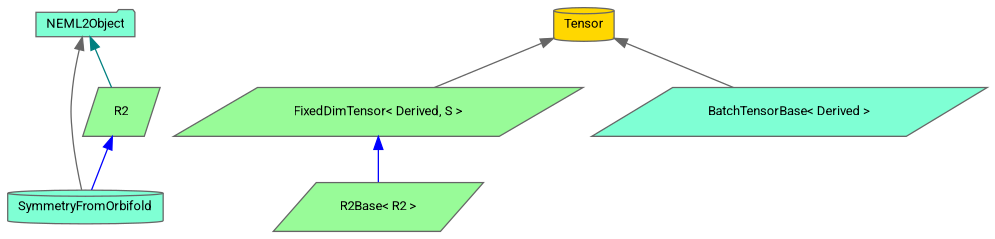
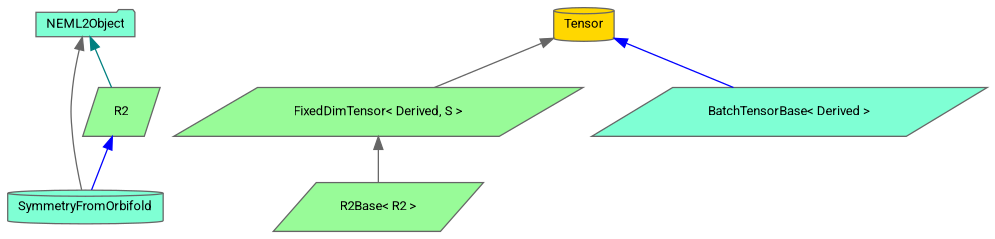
edge "BatchTensorBase< Derived >" -> "Tensor": color gray40 -> blue
edge "R2Base< R2 >" -> "FixedDimTensor< Derived, S >": color blue -> gray40
